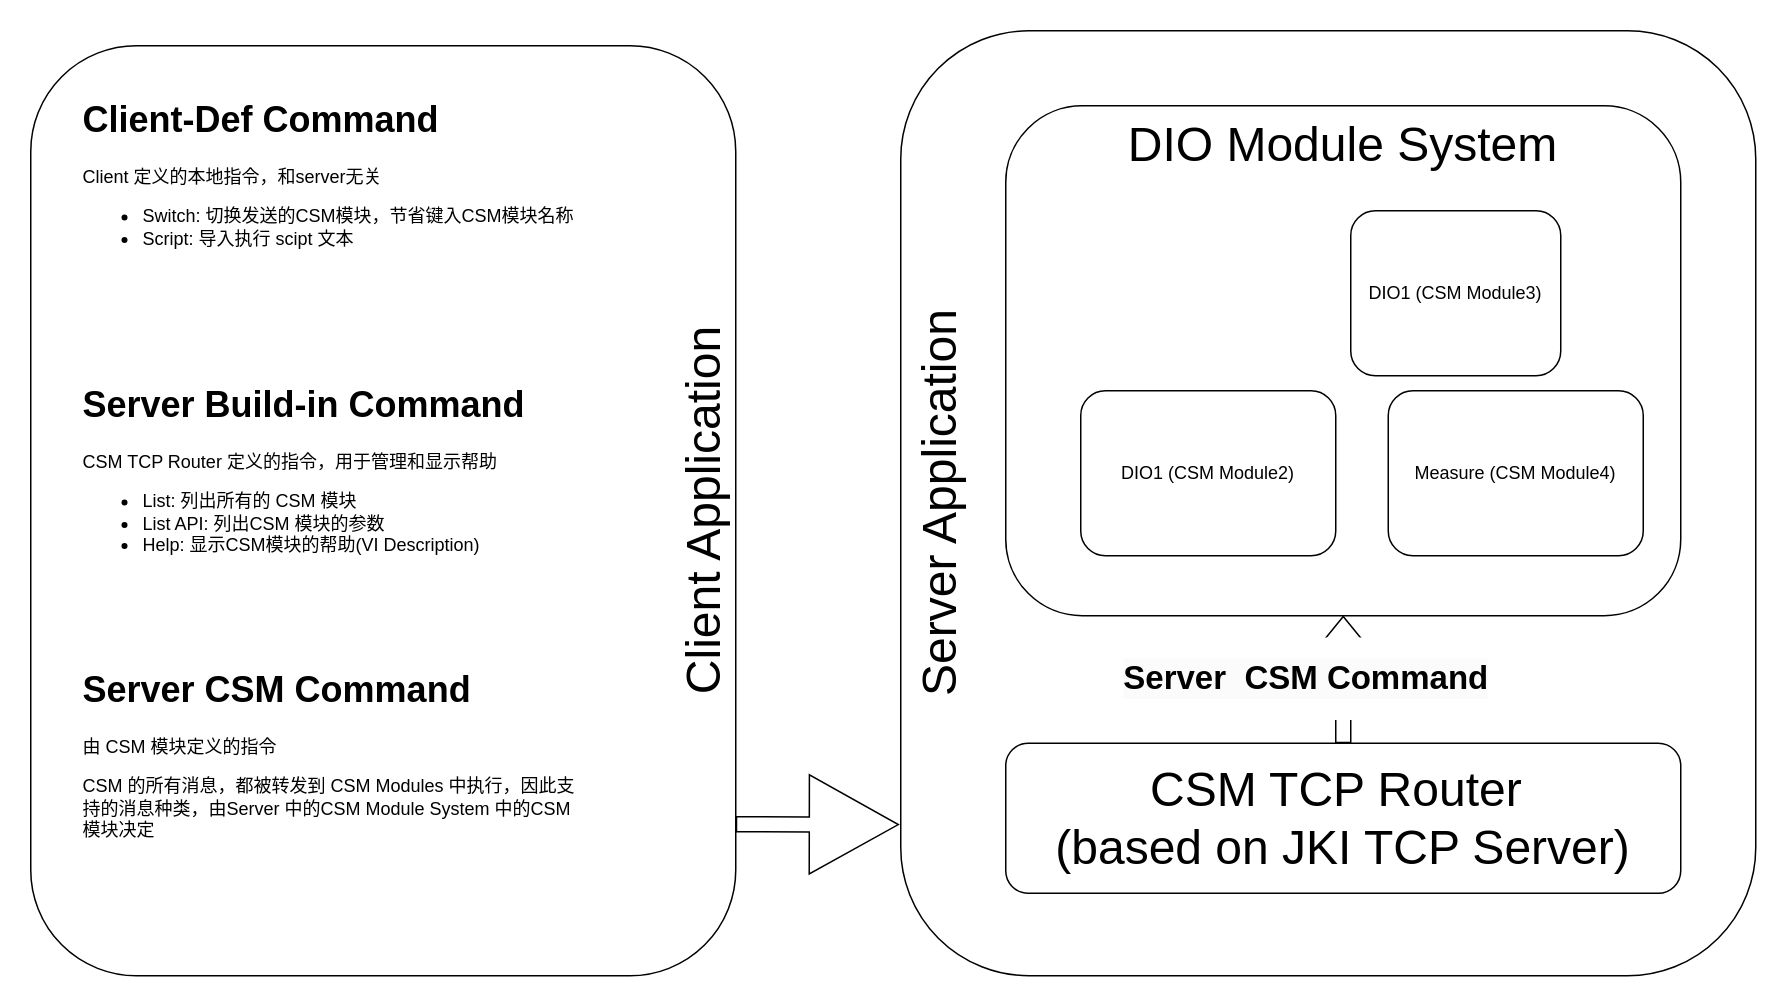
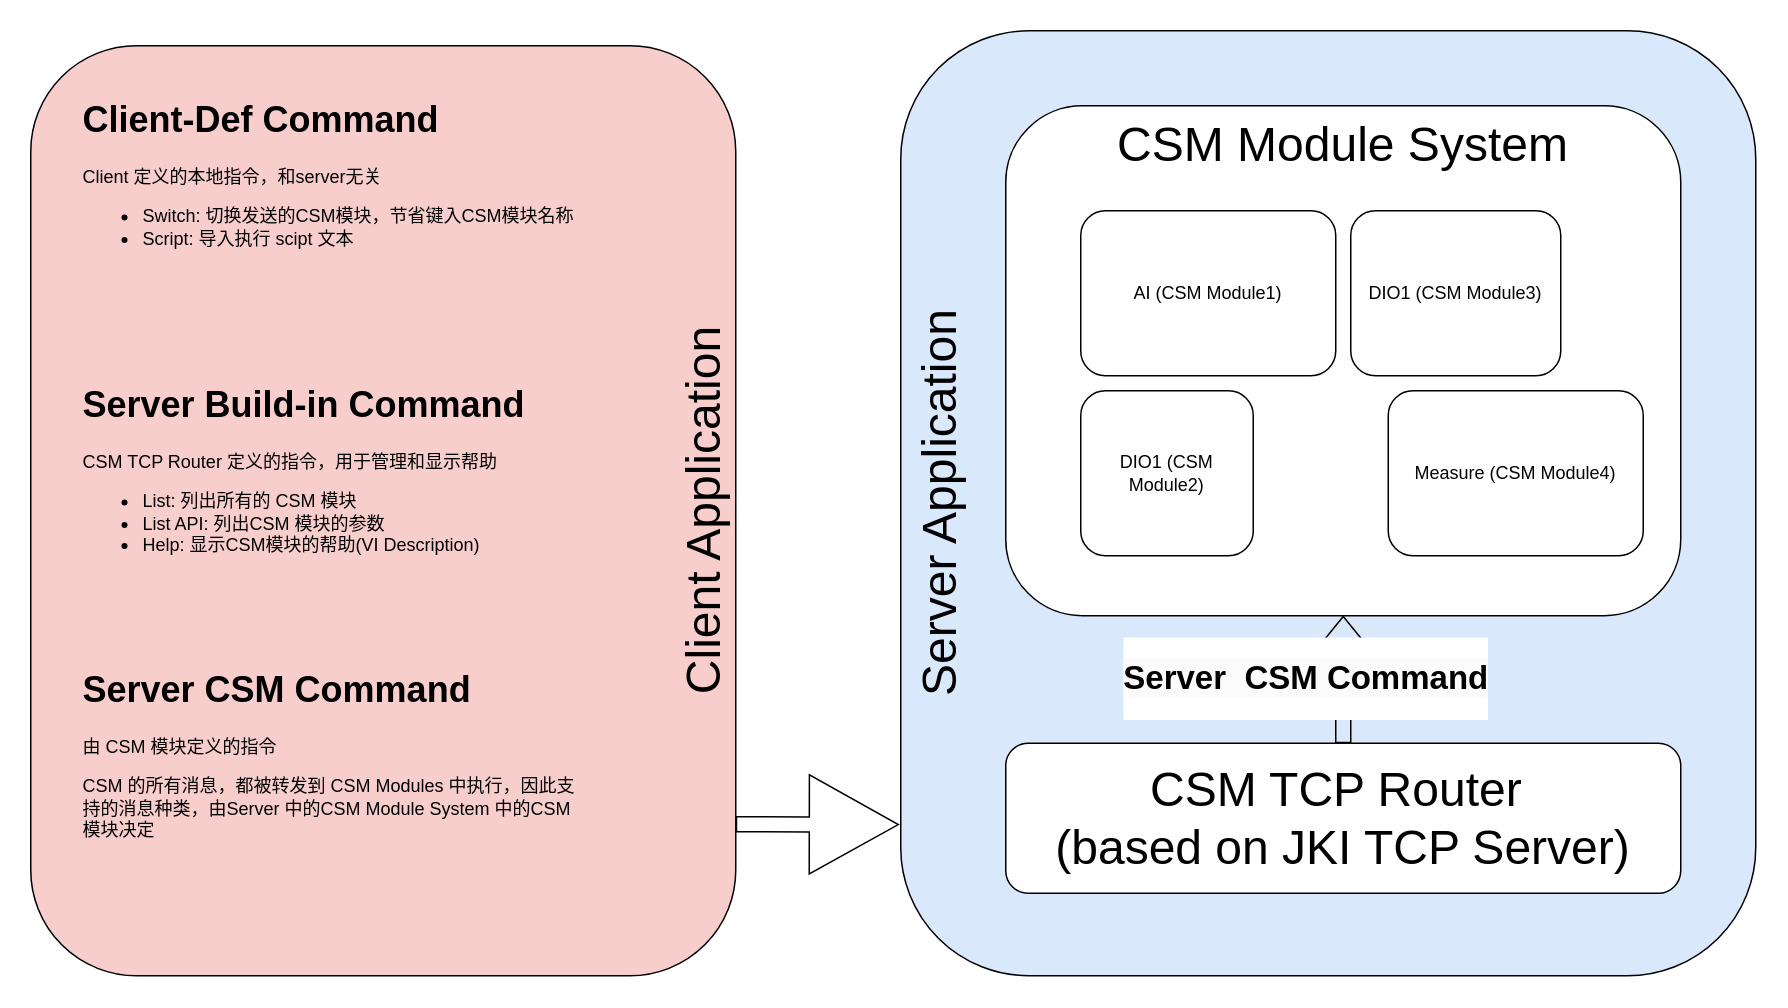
node "DIO Module System": label "DIO Module System" -> "CSM Module System"
node "AI (CSM Module1)": added
node "DIO1 (CSM Module2)": size 255x165 -> 173x165
node "Client Application": fillcolor #ffffff -> #f8cecc
node "Server Application": fillcolor #ffffff -> #dae8fc
